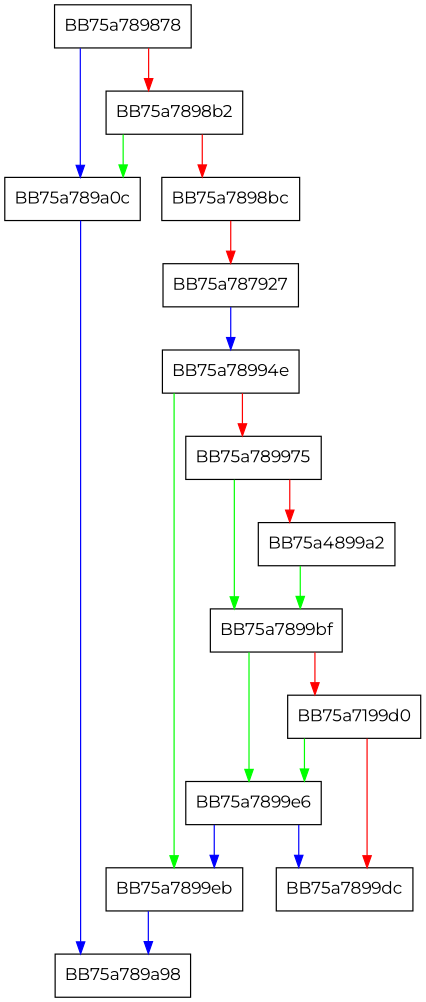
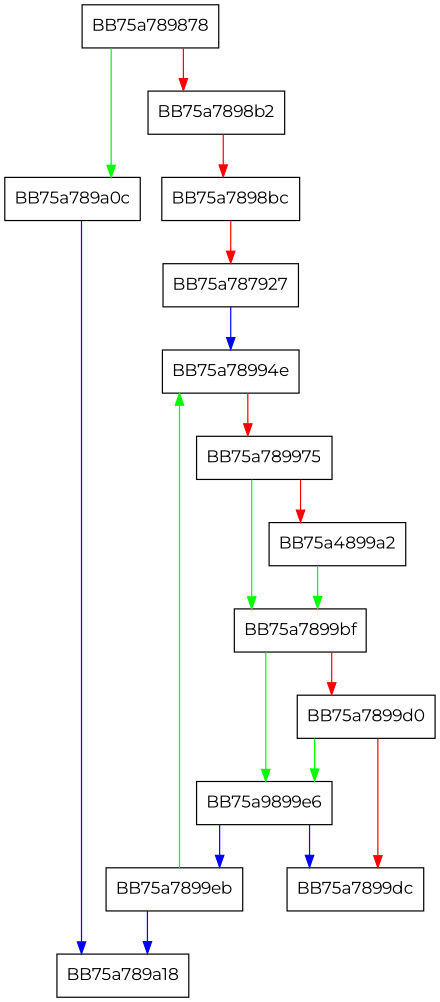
edge "BB75a789878" -> "BB75a789a0c": color blue -> green
edge "BB75a7898b2" -> "BB75a789a0c": removed
edge "BB75a78994e" -> "BB75a7899eb": reversed
node "BB75a7199d0": label "BB75a7199d0" -> "BB75a7899d0"
node "BB75a7899e6": label "BB75a7899e6" -> "BB75a9899e6"
node "BB75a789a98": label "BB75a789a98" -> "BB75a789a18"
